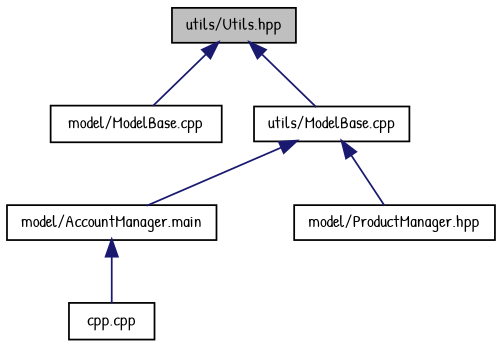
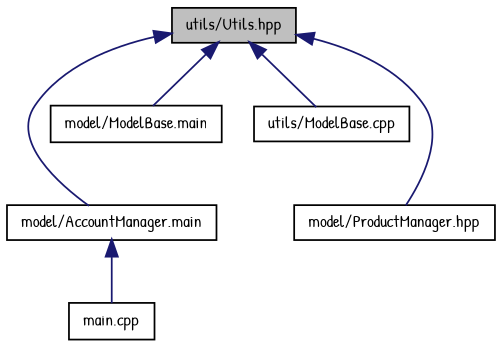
node "model/ModelBase.cpp": label "model/ModelBase.cpp" -> "model/ModelBase.main"
edge "model/AccountManager.main" -> "utils/ModelBase.cpp": now "model/AccountManager.main" -> "utils/Utils.hpp"
edge "model/ProductManager.hpp" -> "utils/ModelBase.cpp": now "model/ProductManager.hpp" -> "utils/Utils.hpp"
node "cpp.cpp": label "cpp.cpp" -> "main.cpp"
